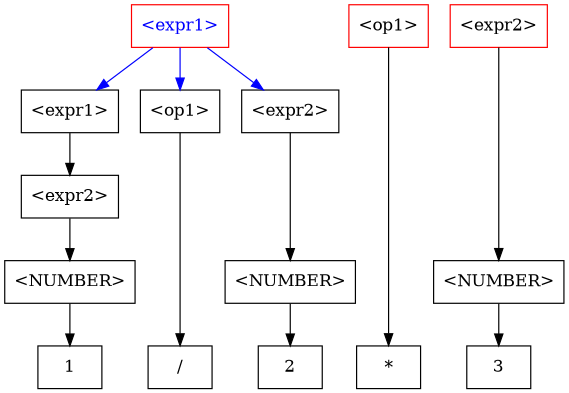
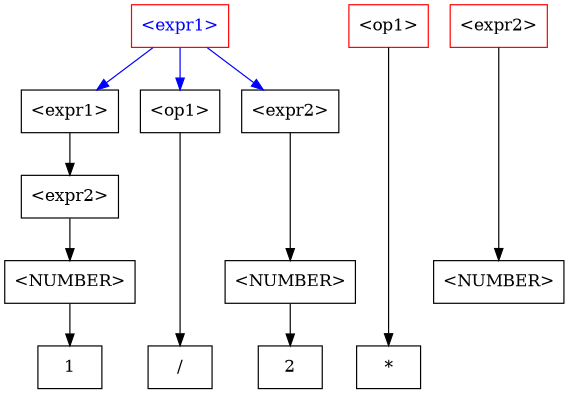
node "3": removed
